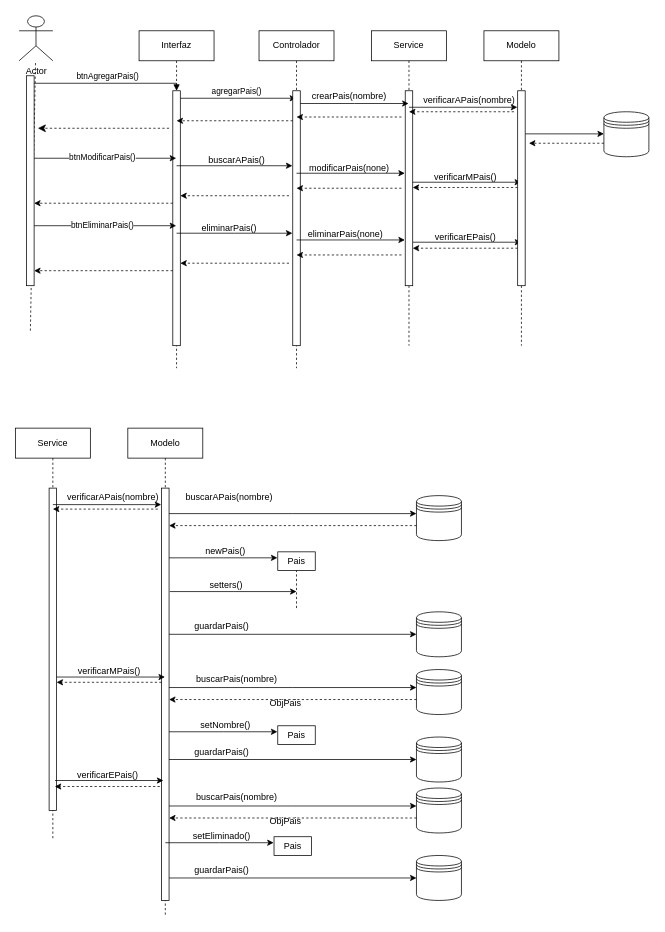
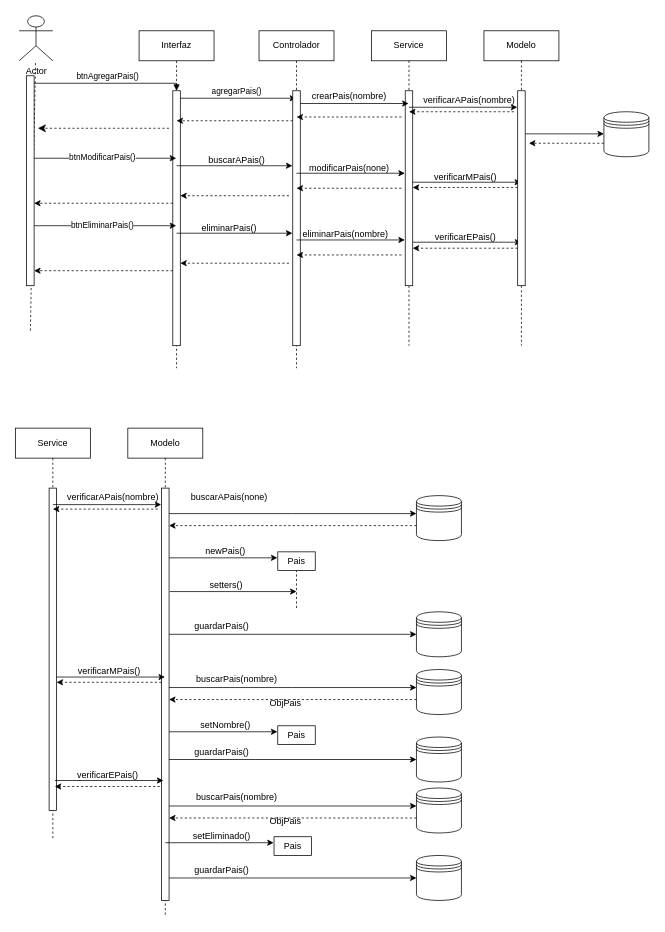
node "eliminarPais(none)": label "eliminarPais(none)" -> "eliminarPais(nombre)"
node "buscarAPais(nombre)": label "buscarAPais(nombre)" -> "buscarAPais(none)"
